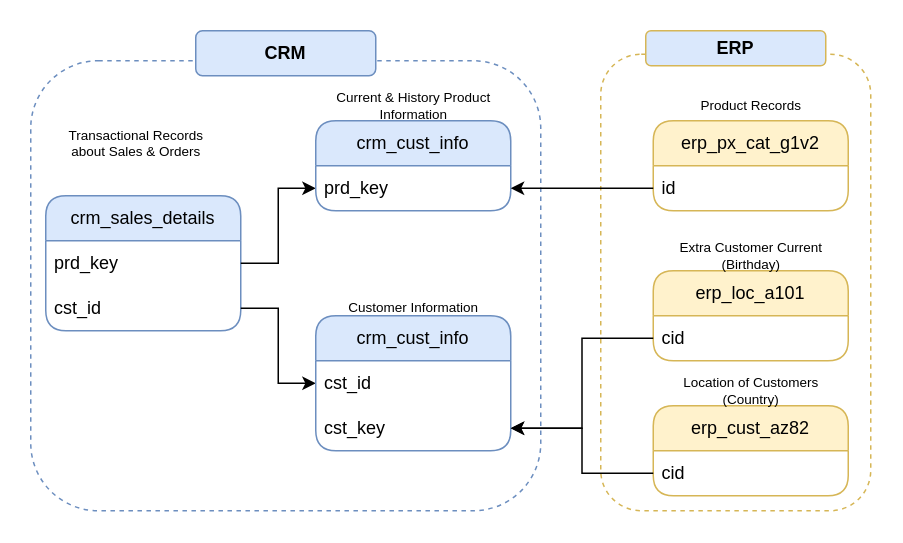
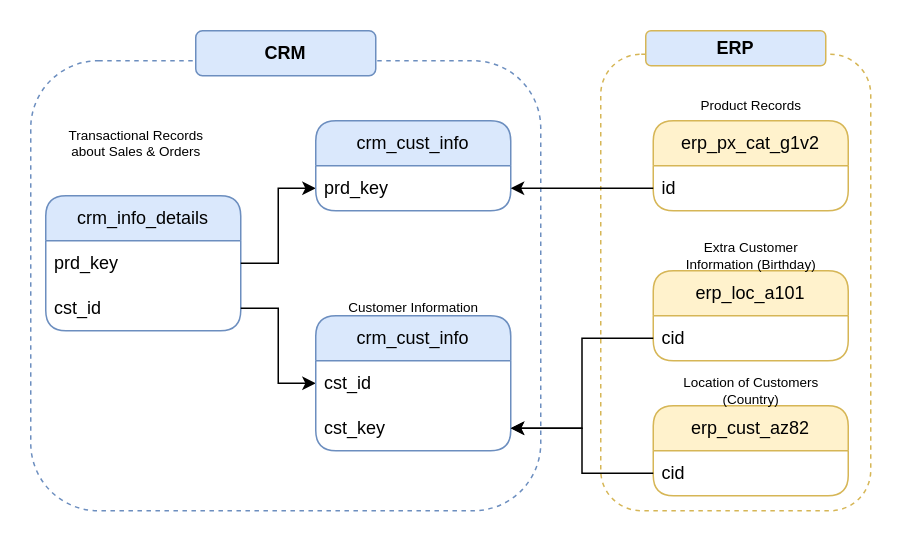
node "Current & History Product Information": removed
node "crm_sales_details": label "crm_sales_details" -> "crm_info_details"
node "Extra Customer Current (Birthday)": label "Extra Customer Current (Birthday)" -> "Extra Customer Information (Birthday)"
